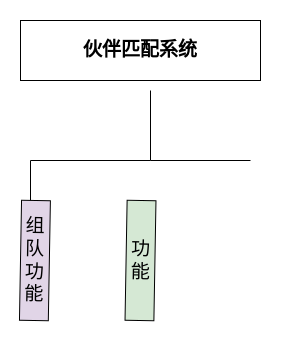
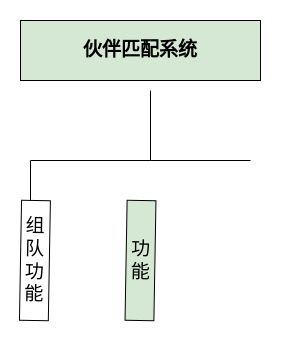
node "伙伴匹配系统": fillcolor #ffffff -> #d5e8d4
node "组队功能": fillcolor #e1d5e7 -> #ffffff
